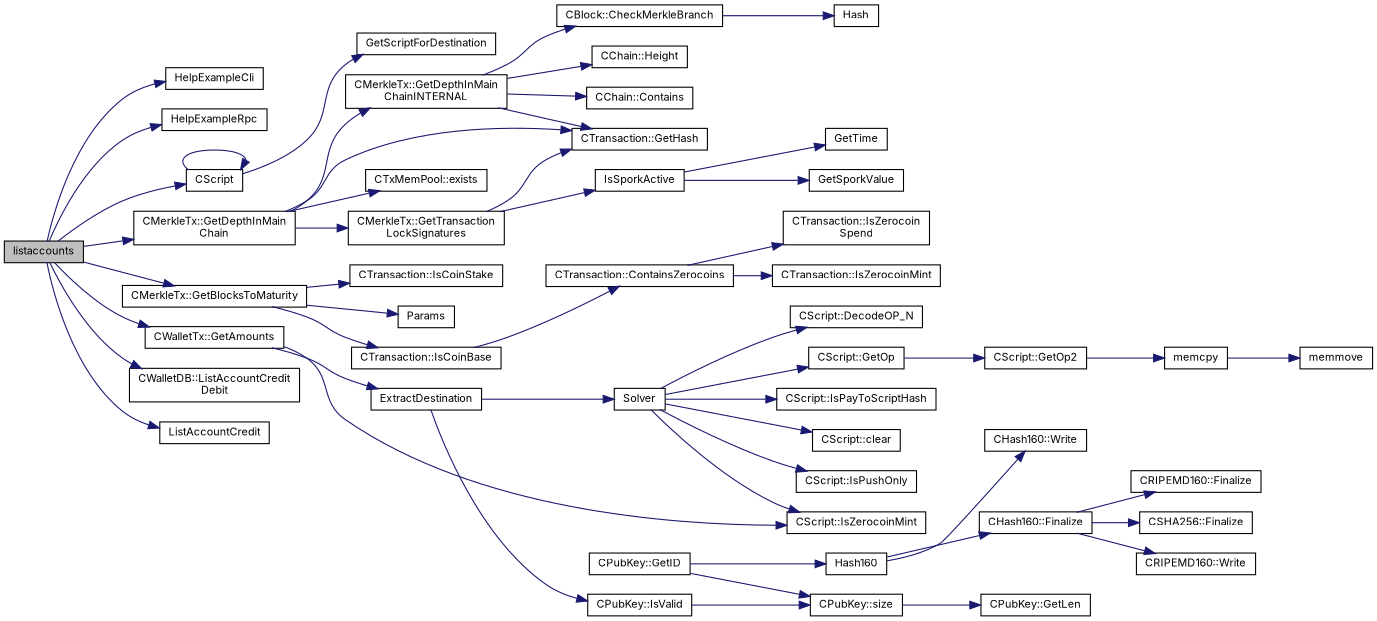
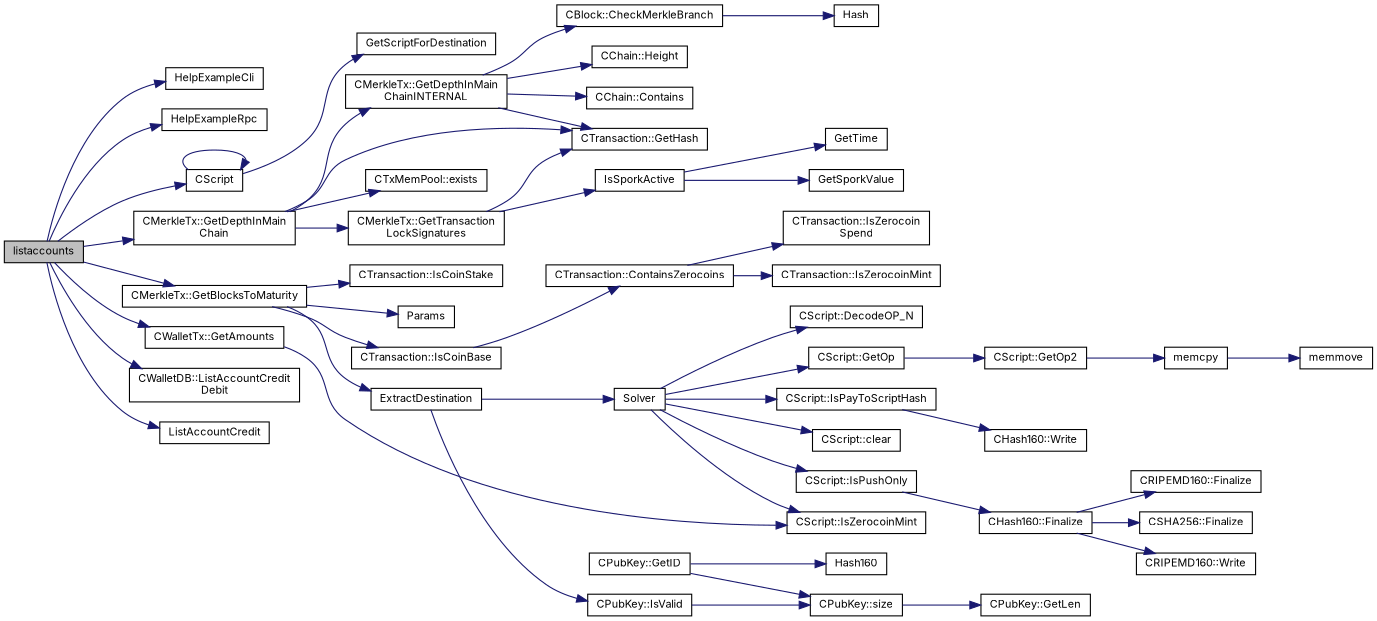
edge "CWalletTx::GetAmounts" -> "ExtractDestination": now "CMerkleTx::GetBlocksToMaturity" -> "ExtractDestination"
edge "Hash160" -> "CHash160::Write": now "CScript::IsPayToScriptHash" -> "CHash160::Write"
edge "Hash160" -> "CHash160::Finalize": now "CScript::IsPushOnly" -> "CHash160::Finalize"
